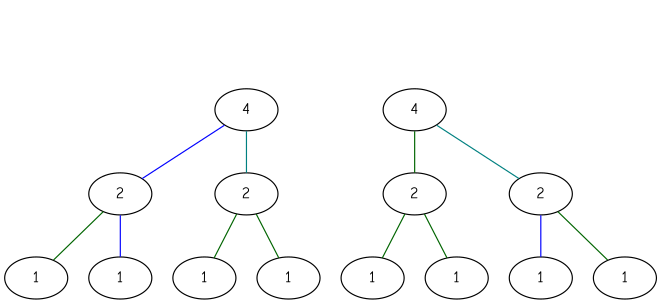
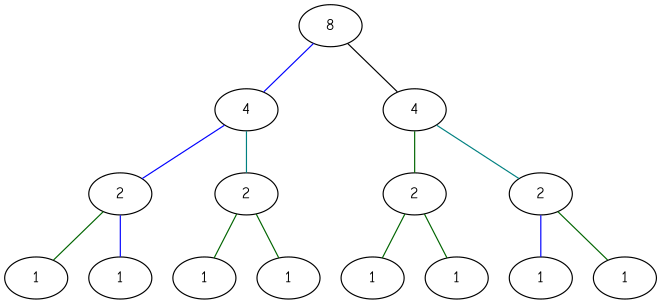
node "8": added
